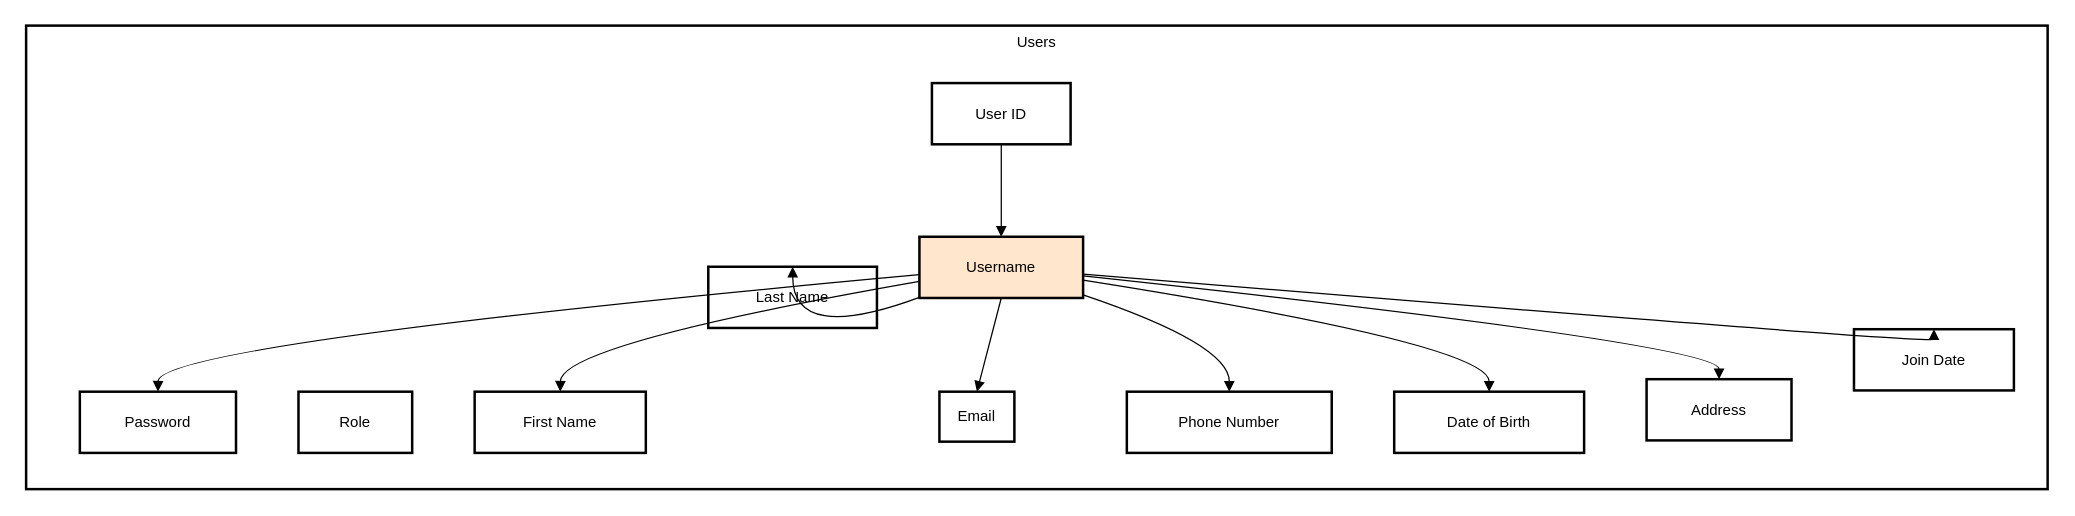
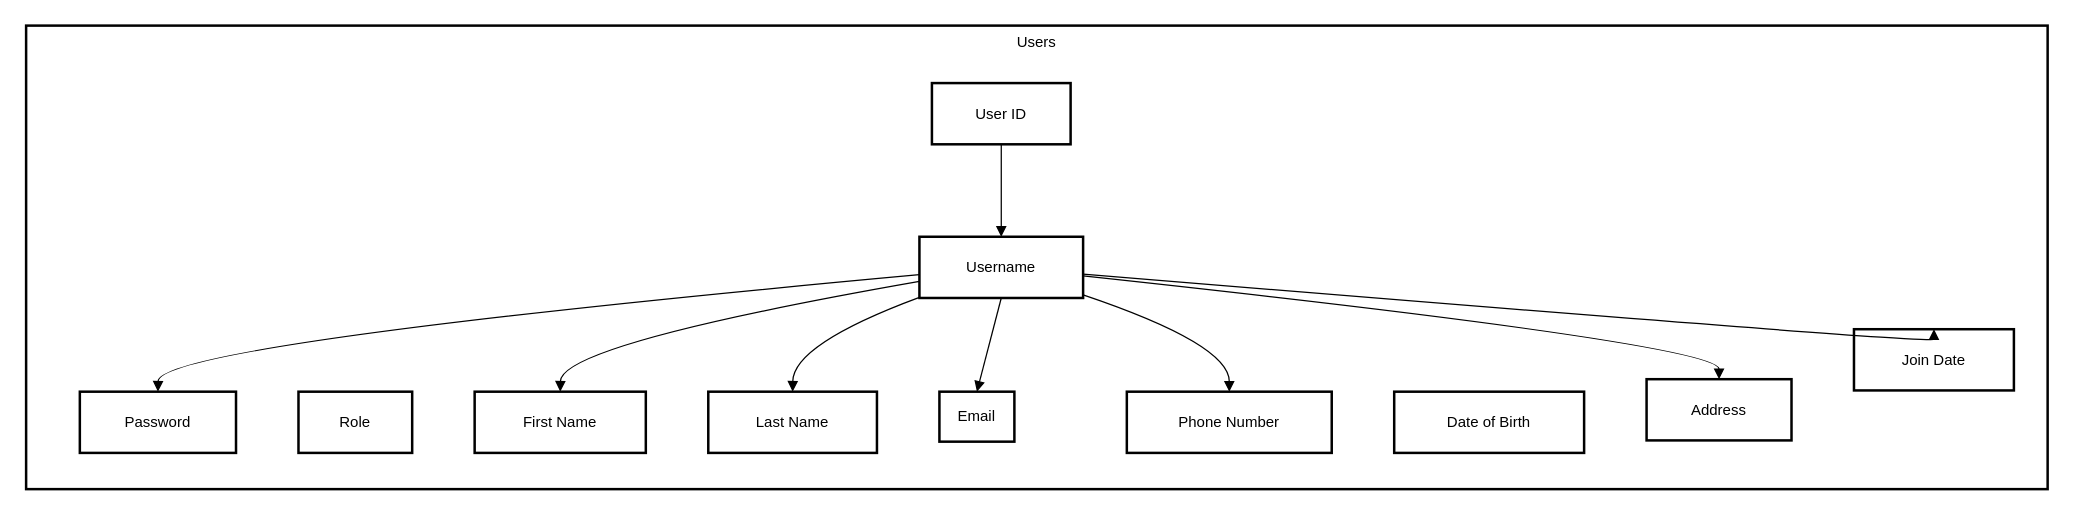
node "Username": fillcolor #ffe6cc -> #ffffff
node "Last Name": moved (793, 298) -> (793, 423)
edge "Username" -> "Date of Birth": removed
